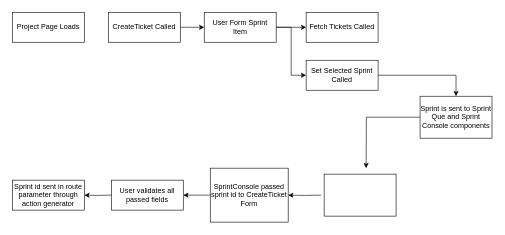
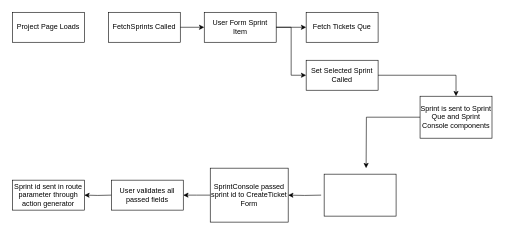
node "CreateTicket Called": label "CreateTicket Called" -> "FetchSprints Called"
node "Fetch Tickets Called": label "Fetch Tickets Called" -> "Fetch Tickets Que"
